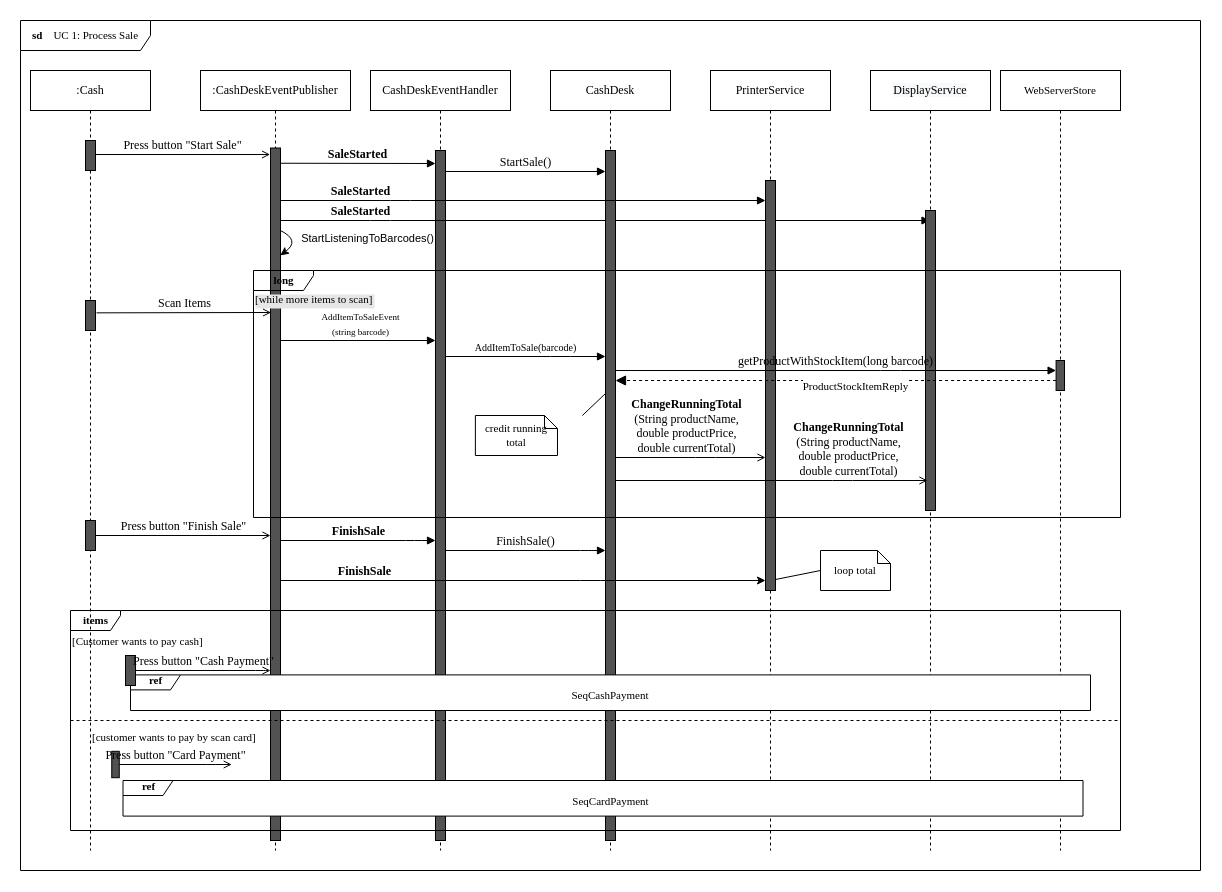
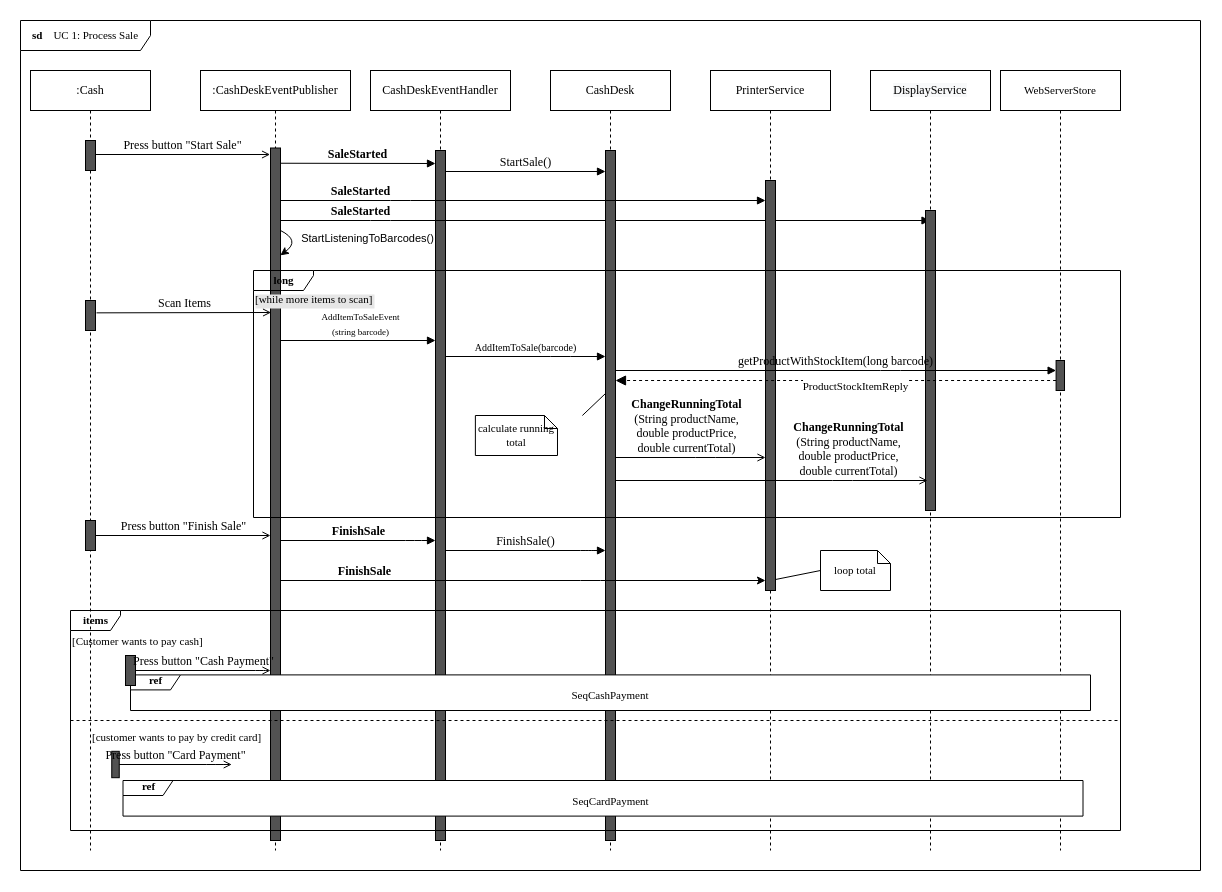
node "credit running total": label "credit running total" -> "calculate running total"
node "[customer wants to pay by scan card]": label "[customer wants to pay by scan card]" -> "[customer wants to pay by credit card]"
